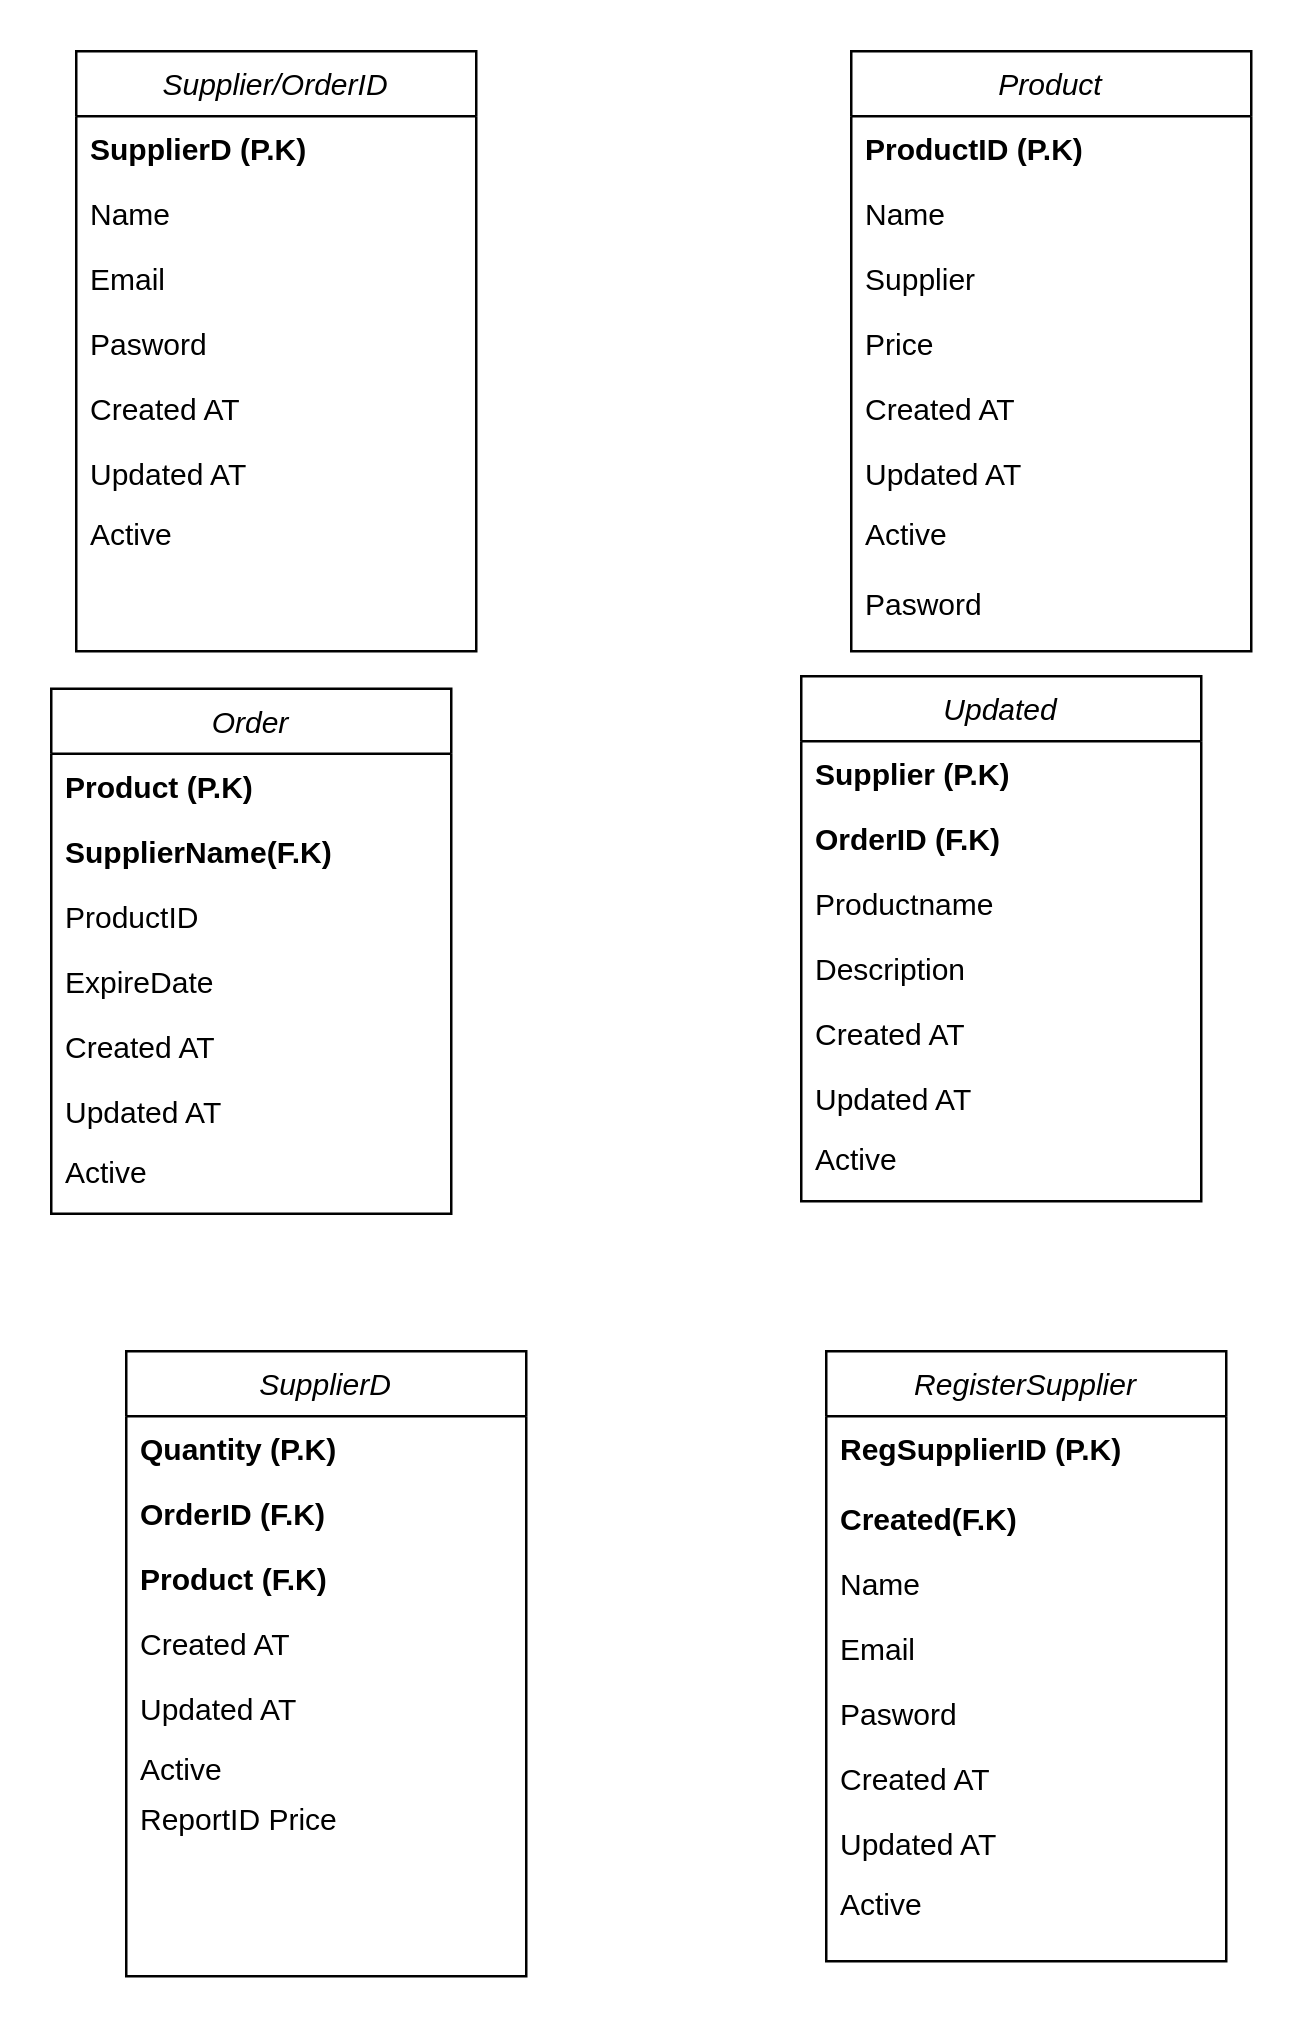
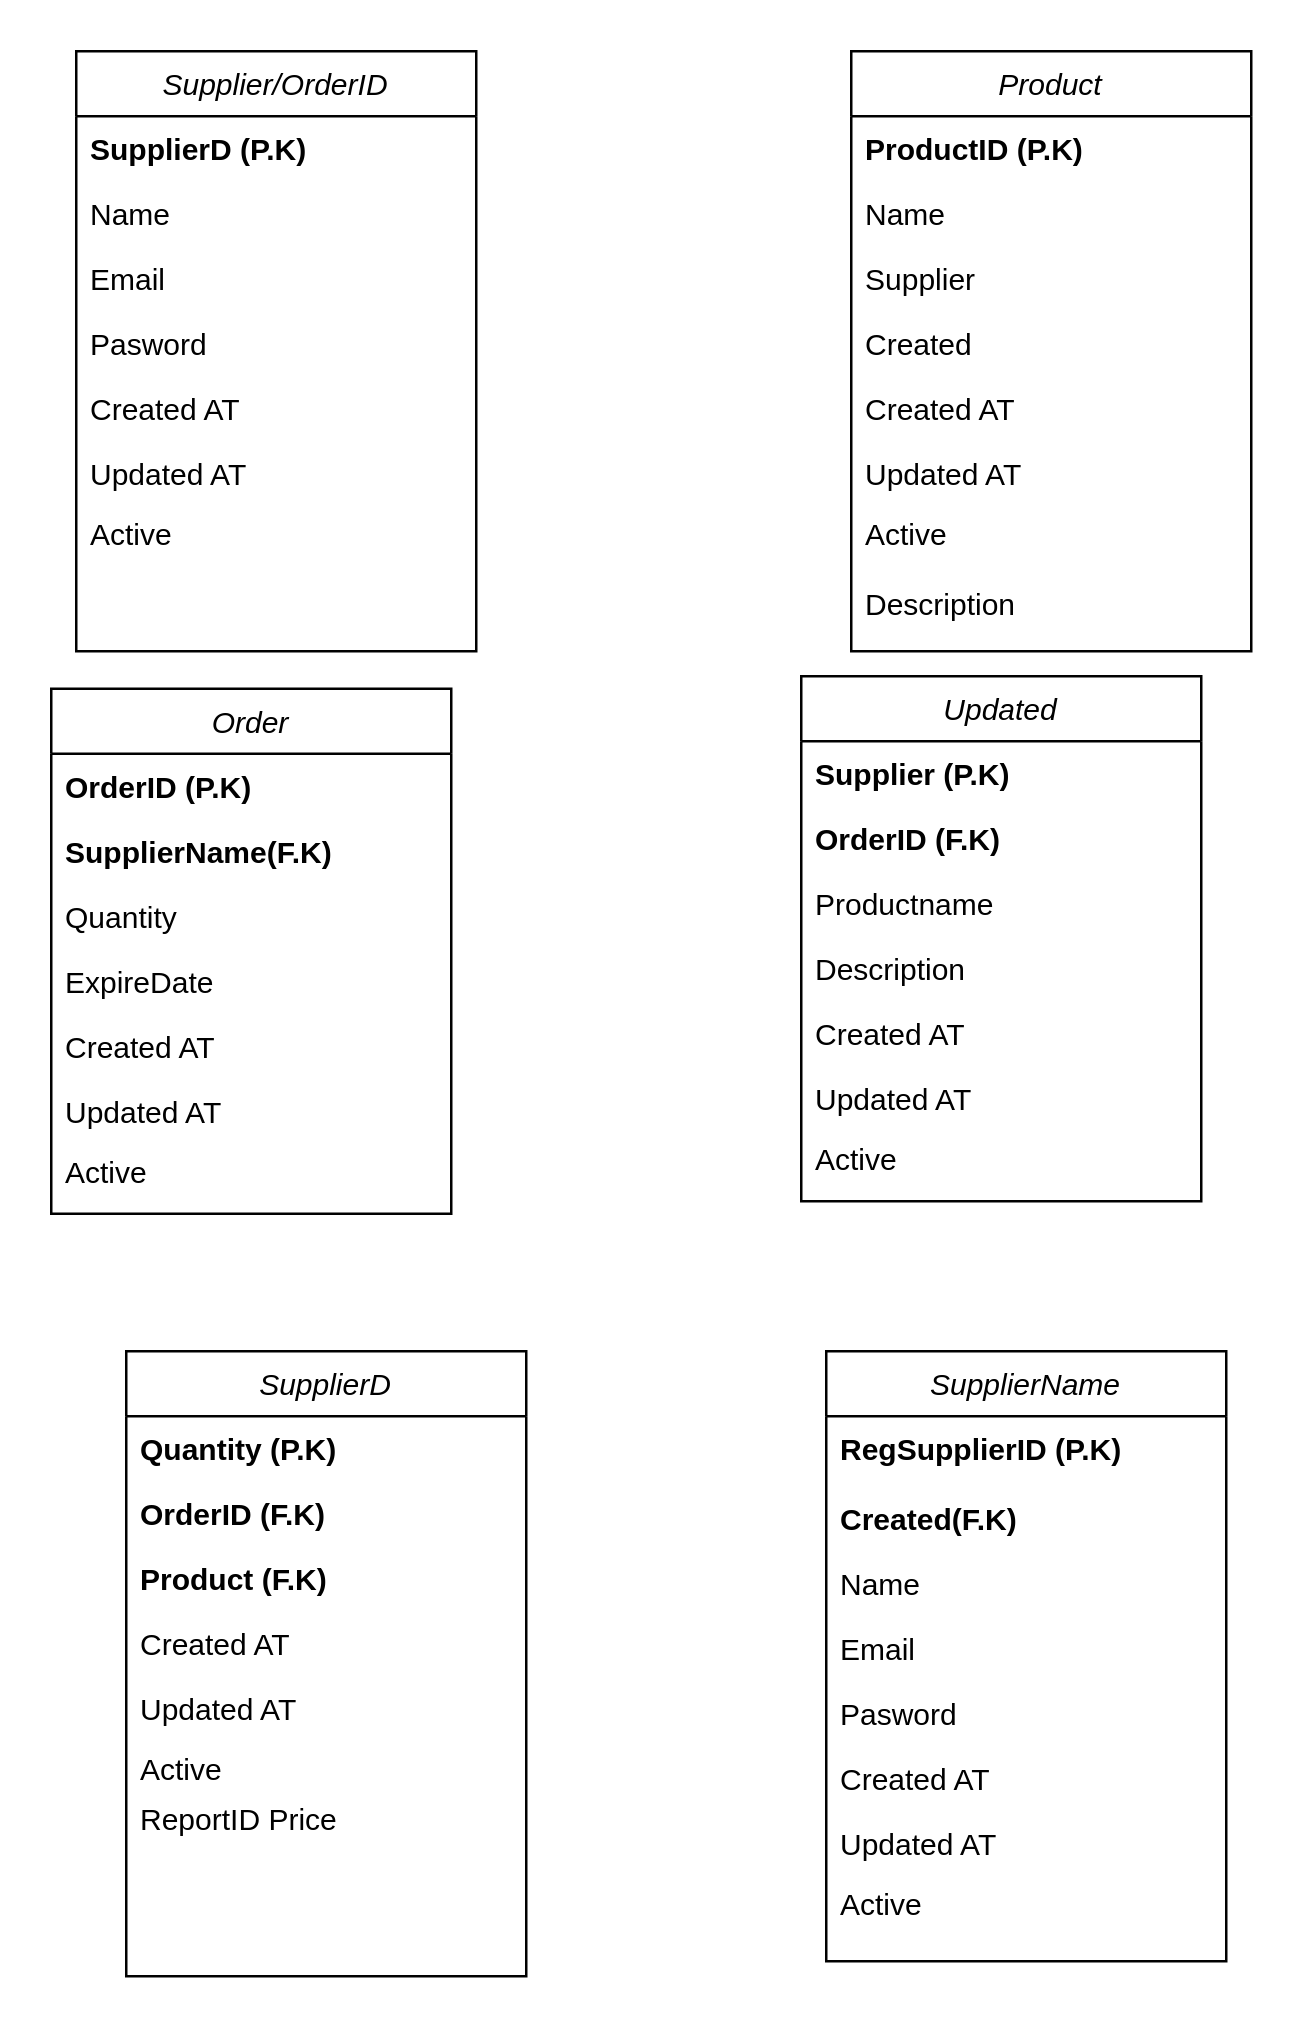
node "Price": label "Price" -> "Created"
node "Active Pasword": label "Active Pasword" -> "Active Description"
node "Product (P.K)": label "Product (P.K)" -> "OrderID (P.K)"
node "ProductID": label "ProductID" -> "Quantity"
node "RegisterSupplier": label "RegisterSupplier" -> "SupplierName"
